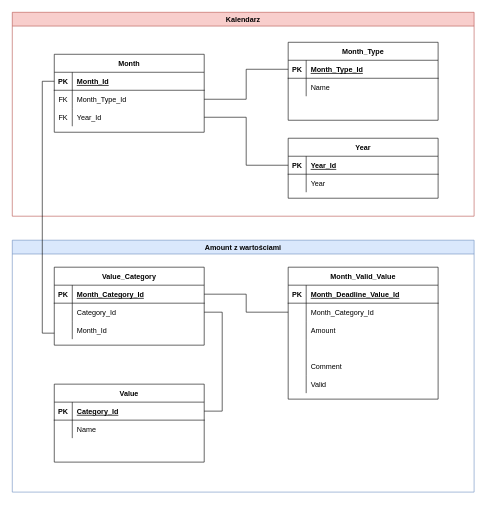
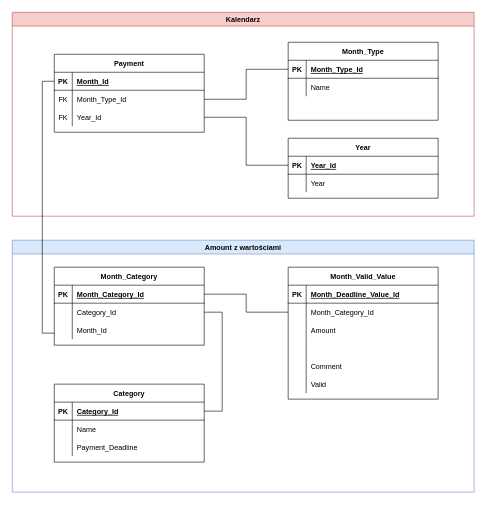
node "Month": label "Month" -> "Payment"
node "Value_Category": label "Value_Category" -> "Month_Category"
node "Value": label "Value" -> "Category"
node "Payment_Deadline": added
